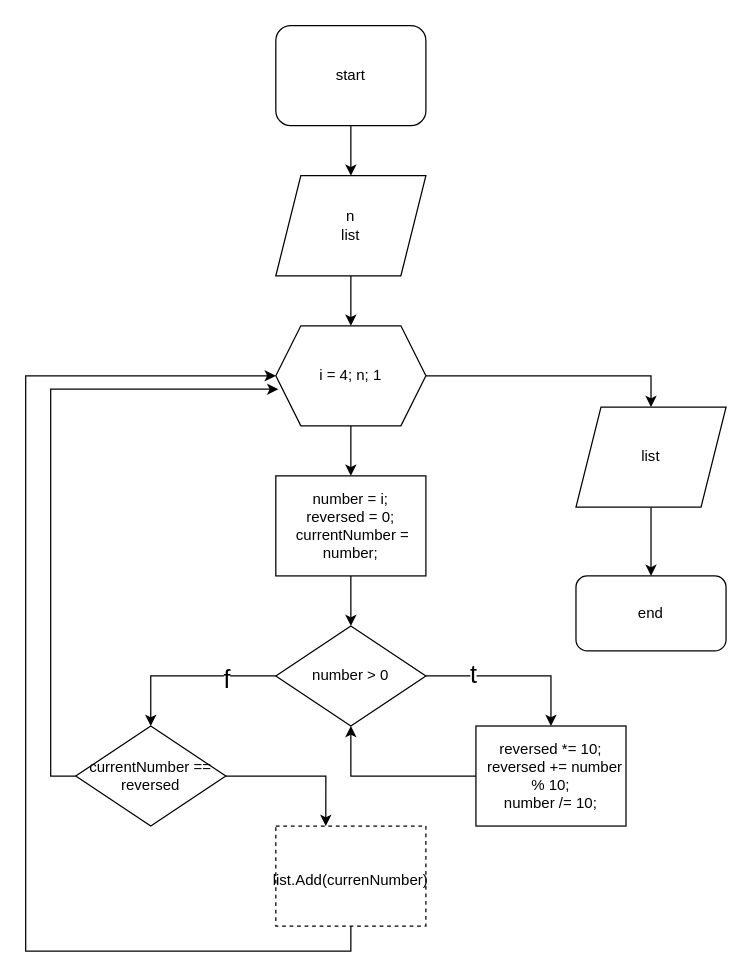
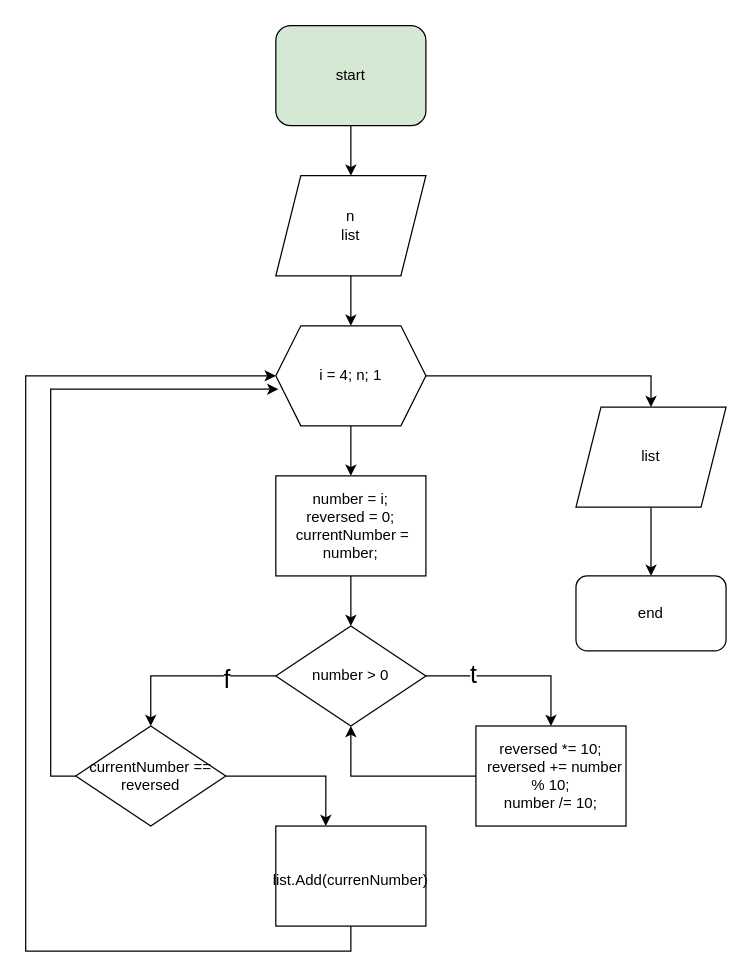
node "start": fillcolor #ffffff -> #d5e8d4
node "list.Add(currenNumber)": style dashed -> solid
